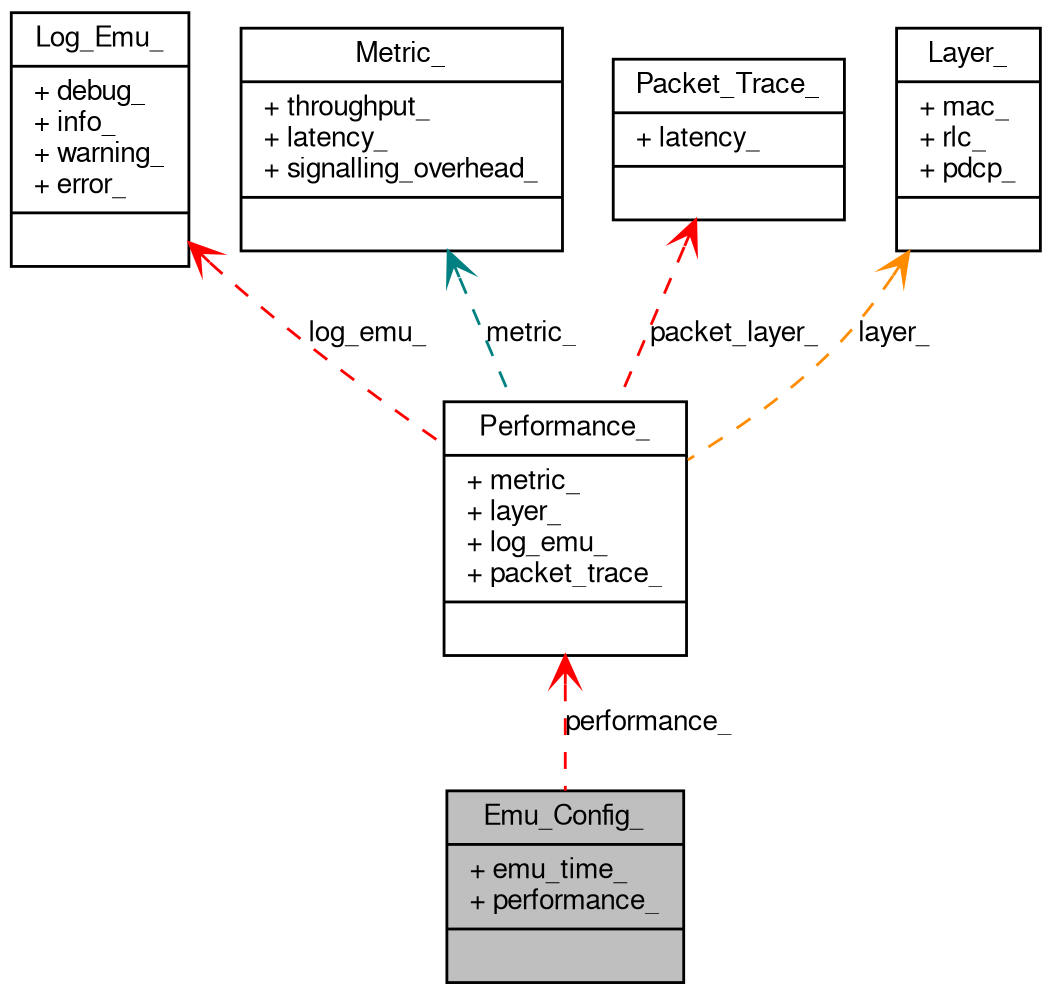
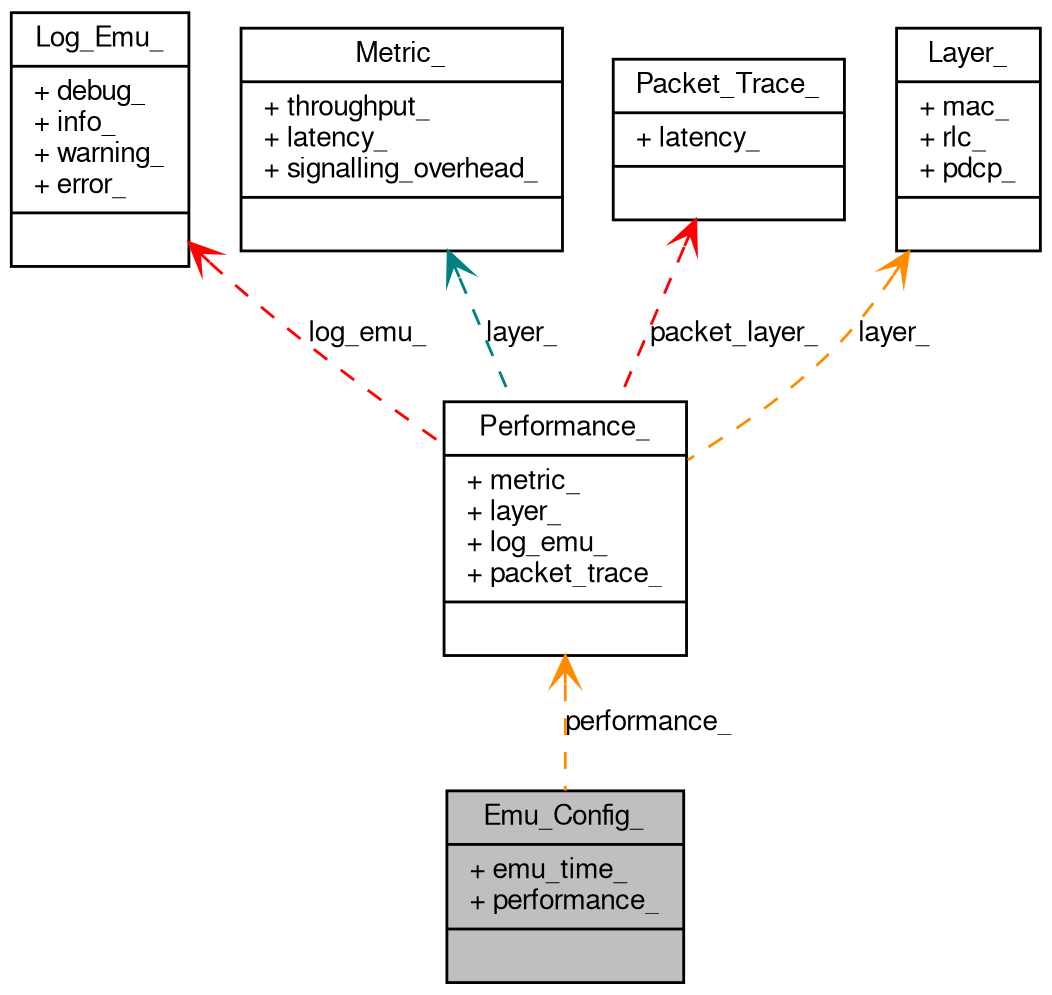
edge "Performance_" -> "Metric_": label "metric_" -> "layer_"
edge "Emu_Config_" -> "Performance_": color red -> darkorange
